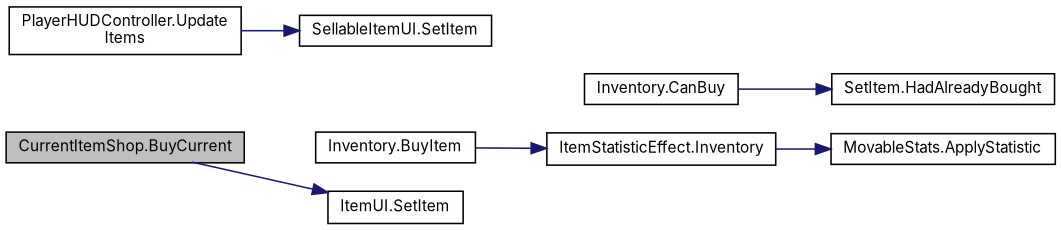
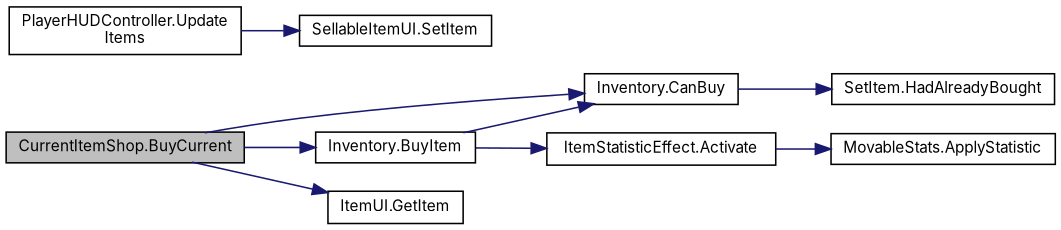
edge "CurrentItemShop.BuyCurrent" -> "Inventory.CanBuy": added
edge "Inventory.BuyItem" -> "Inventory.CanBuy": added
edge "CurrentItemShop.BuyCurrent" -> "Inventory.BuyItem": added
node "ItemStatisticEffect.Inventory": label "ItemStatisticEffect.Inventory" -> "ItemStatisticEffect.Activate"
node "ItemUI.SetItem": label "ItemUI.SetItem" -> "ItemUI.GetItem"
